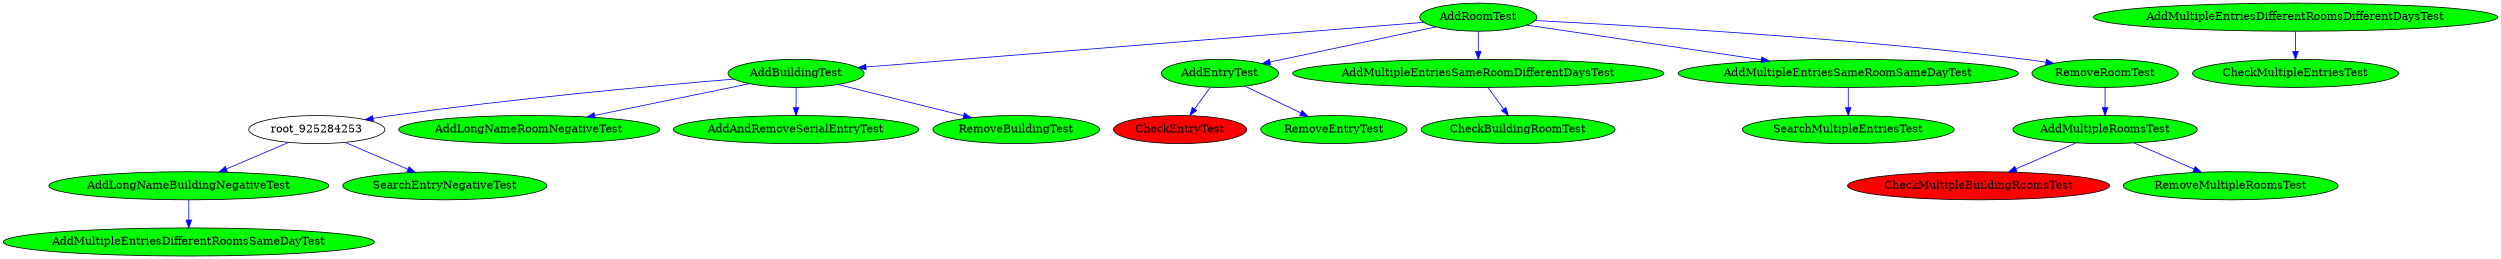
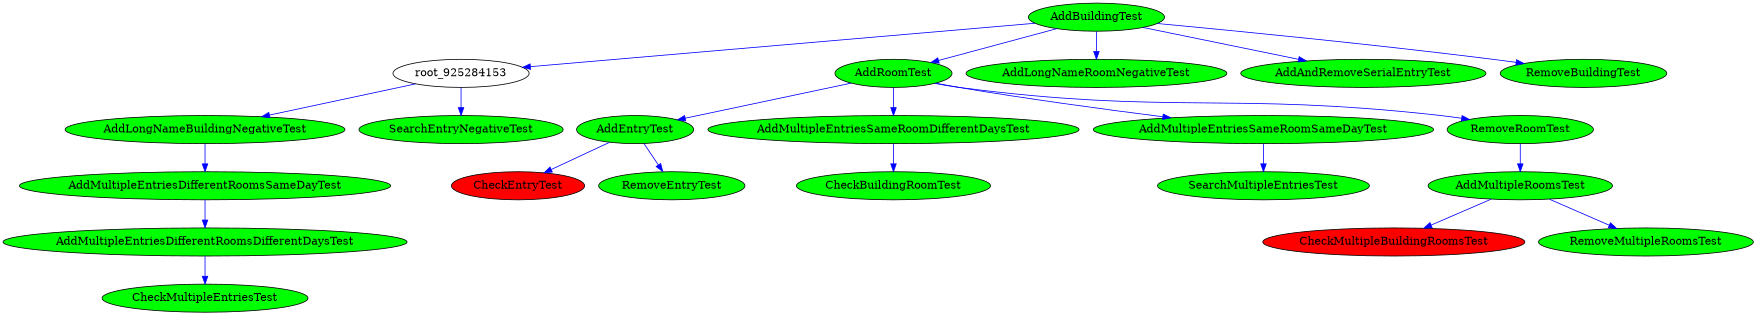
edge "AddRoomTest" -> "AddBuildingTest": reversed
node "root_925284253": label "root_925284253" -> "root_925284153"
edge "AddMultipleEntriesDifferentRoomsSameDayTest" -> "AddMultipleEntriesDifferentRoomsDifferentDaysTest": added
